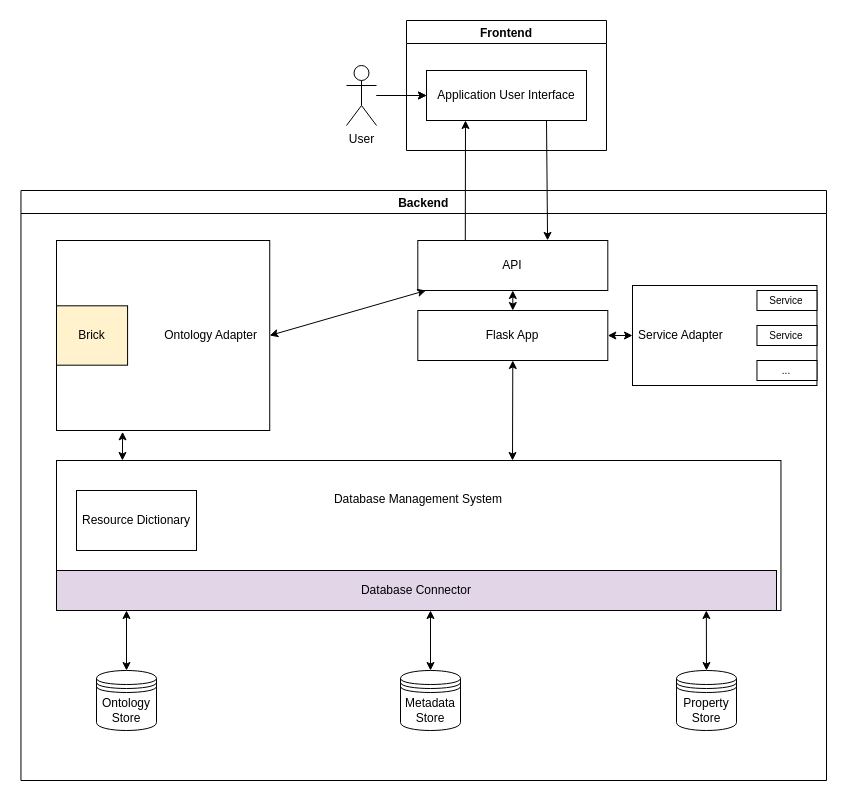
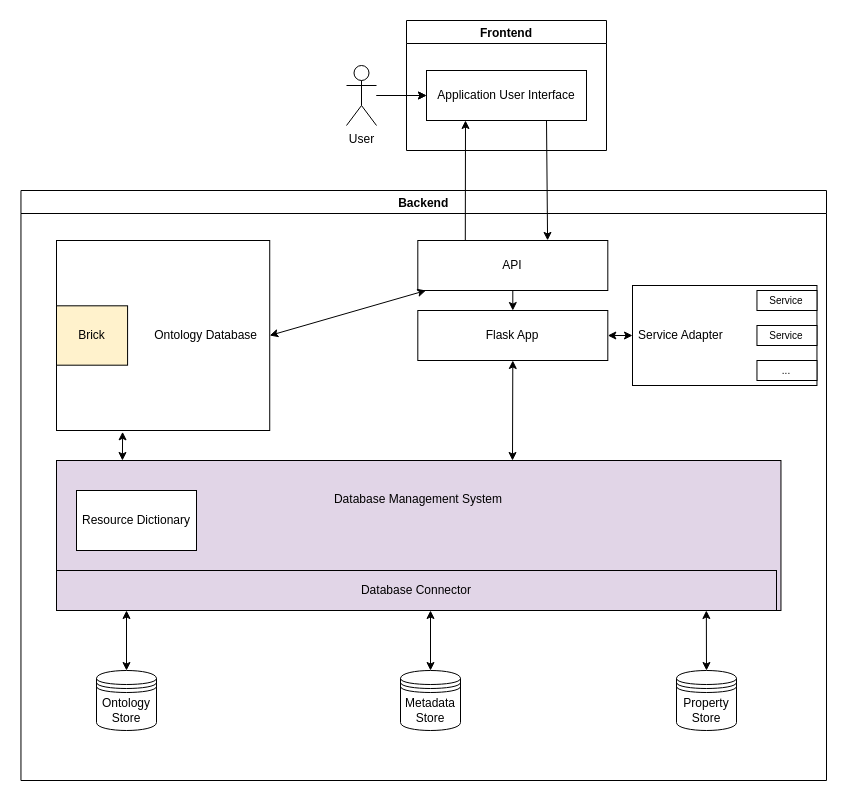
edge "API" -- "Flask App": arrowhead classic -> none
node "Ontology Adapter": label "Ontology Adapter" -> "Ontology Database"
node "Database Management System": fillcolor #ffffff -> #e1d5e7
